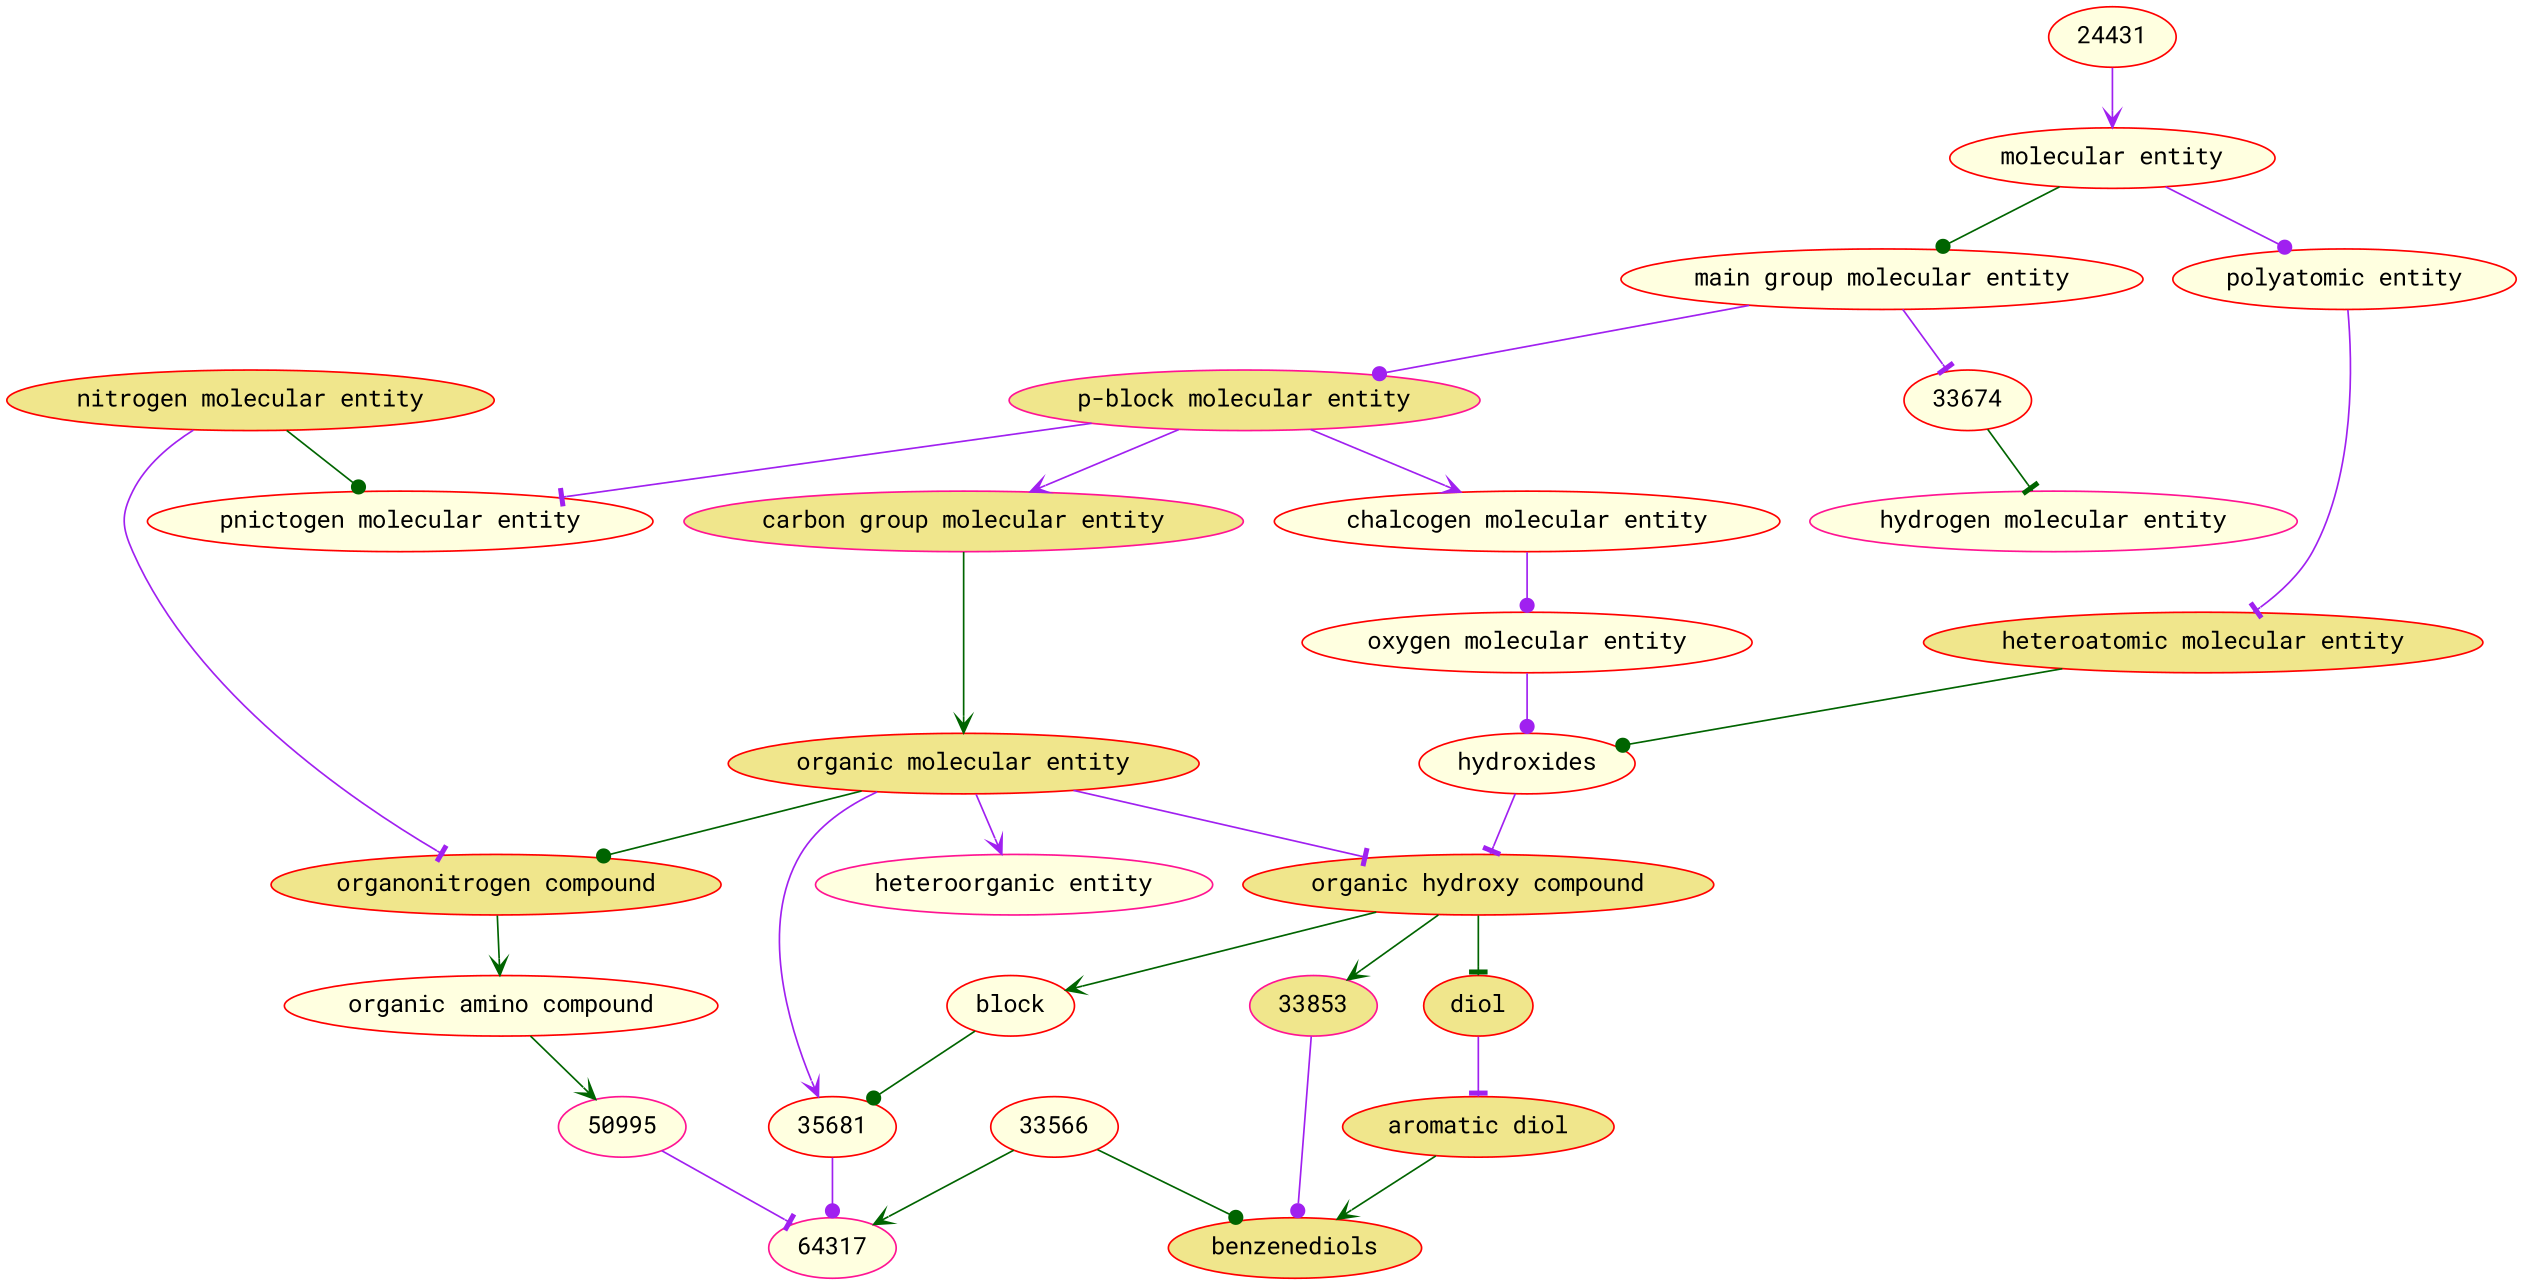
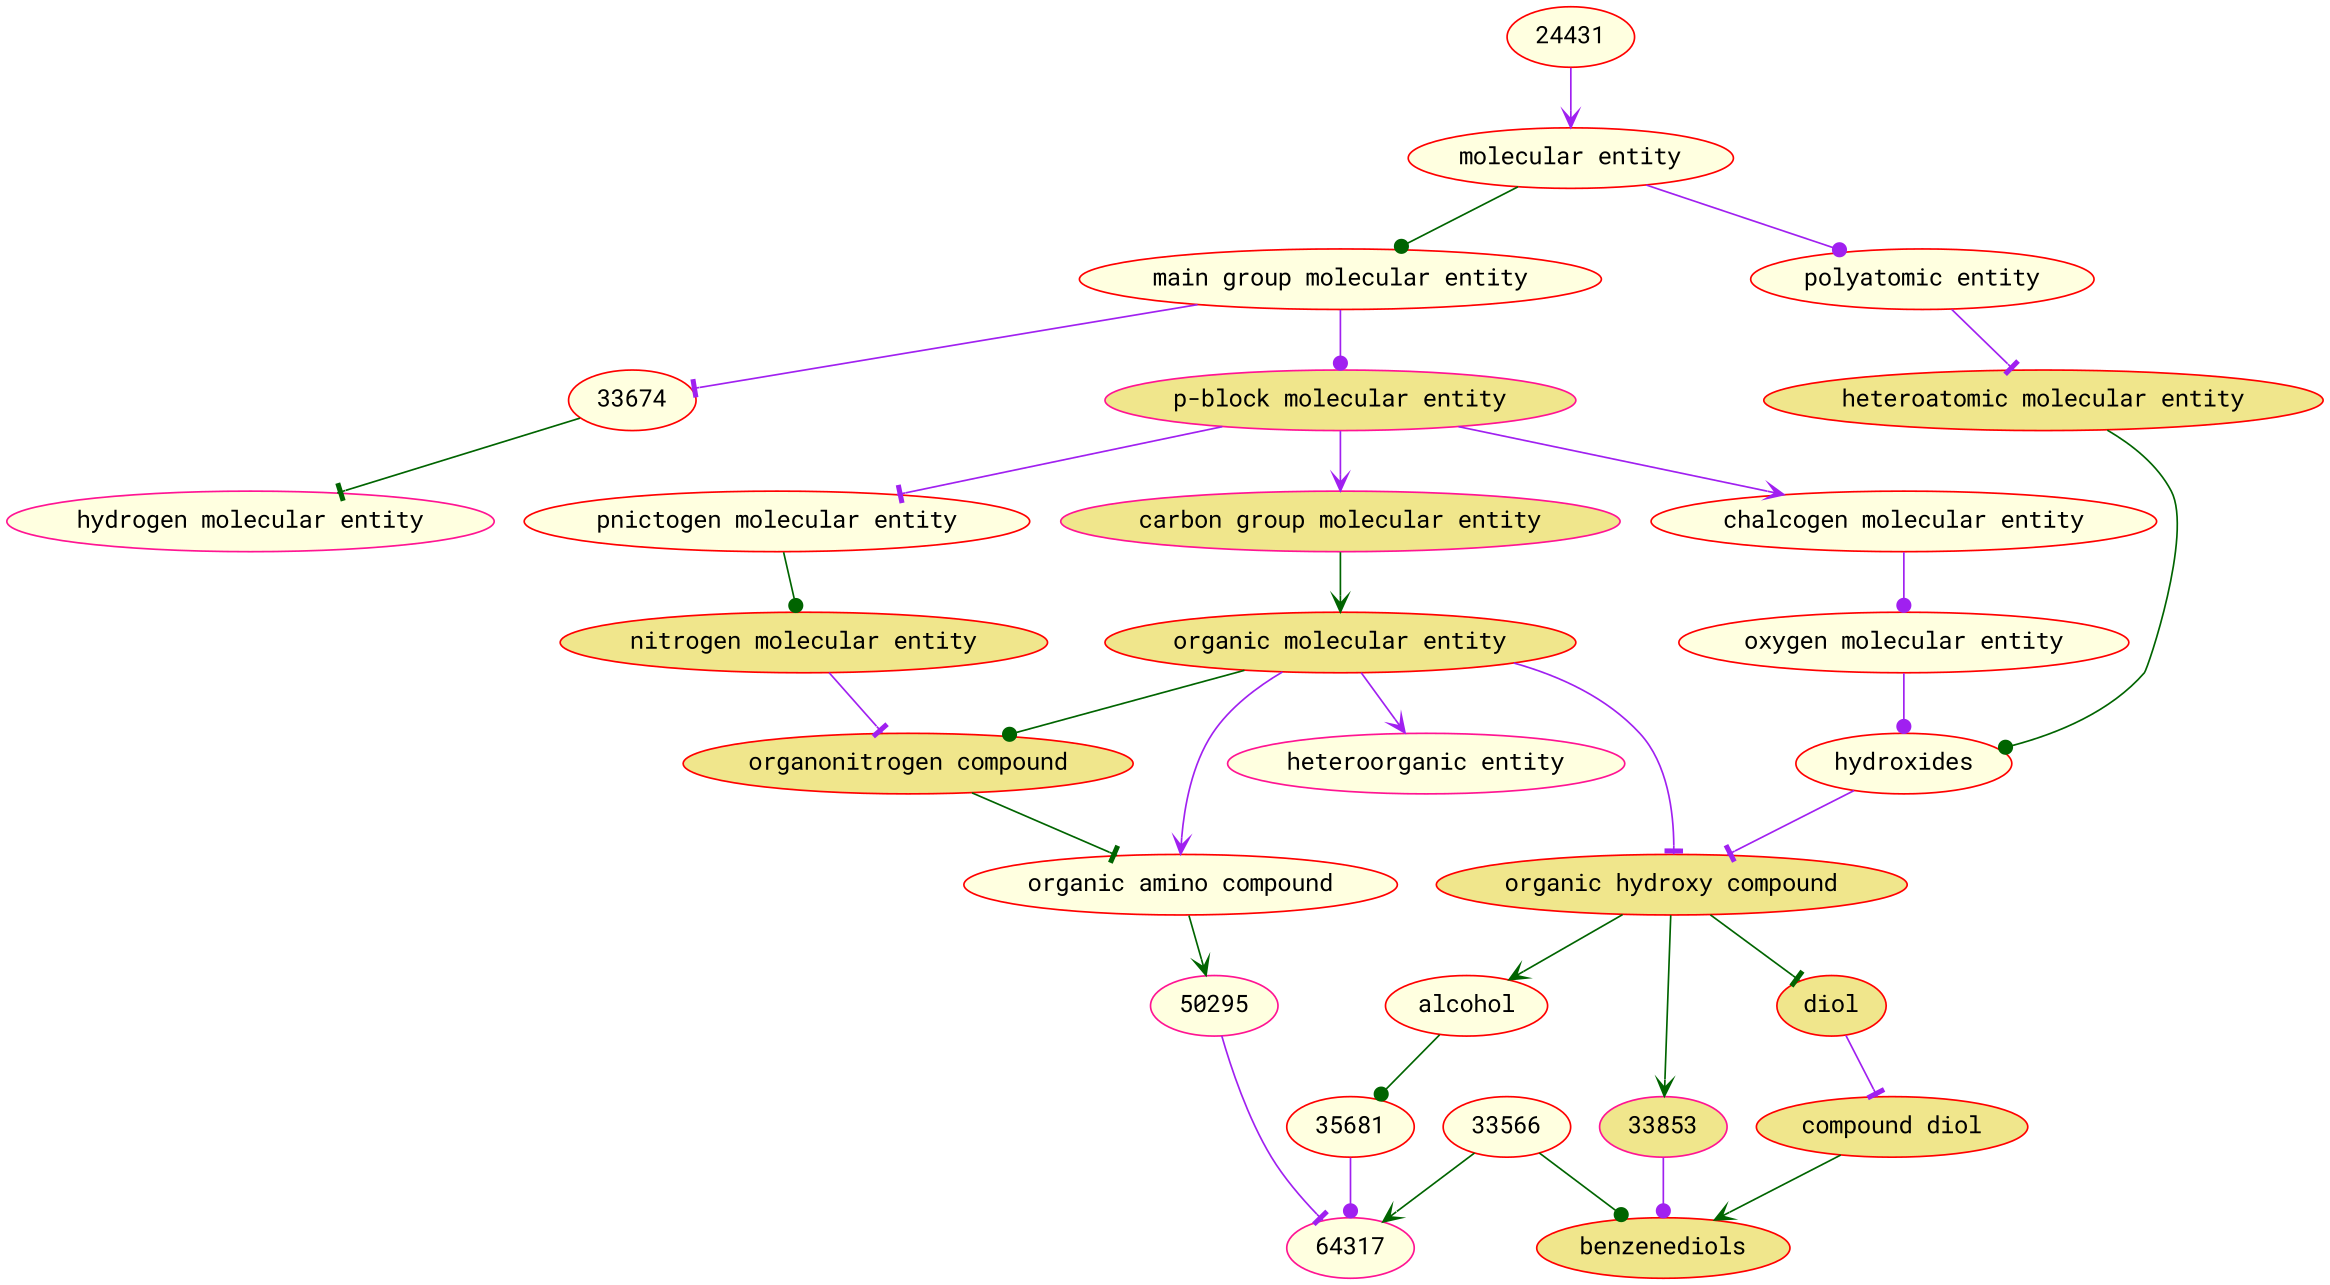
edge "nitrogen molecular entity" -> "pnictogen molecular entity": reversed
edge "organic molecular entity" -> "35681": now "organic molecular entity" -> "organic amino compound"
edge "organonitrogen compound" -> "organic amino compound": arrowhead vee -> tee
node "block": label "block" -> "alcohol"
node "50995": label "50995" -> "50295"
node "aromatic diol": label "aromatic diol" -> "compound diol"
